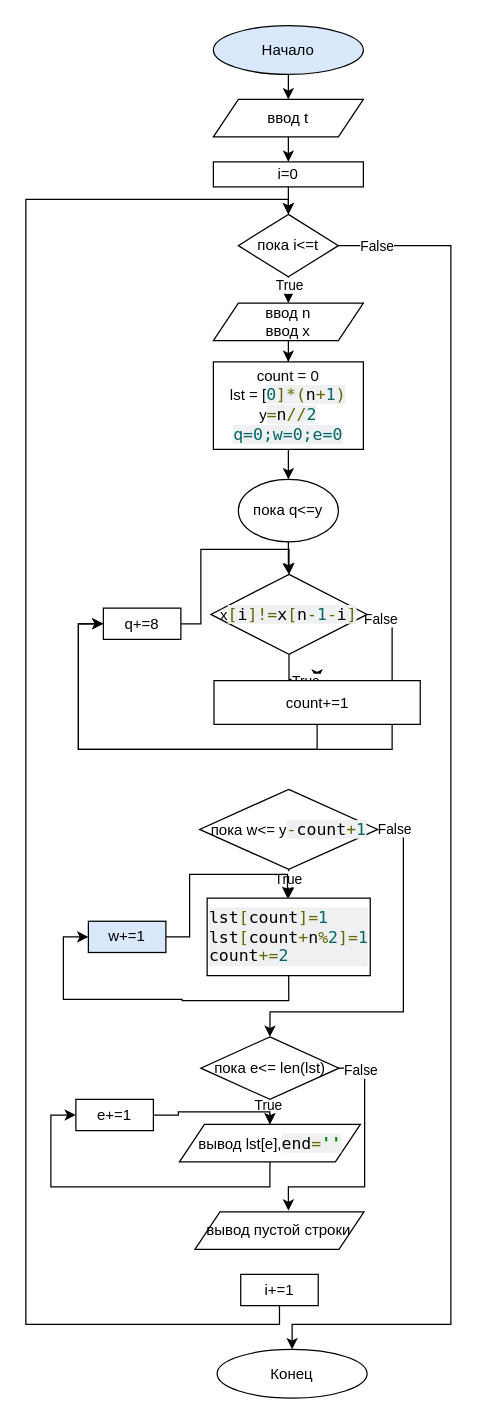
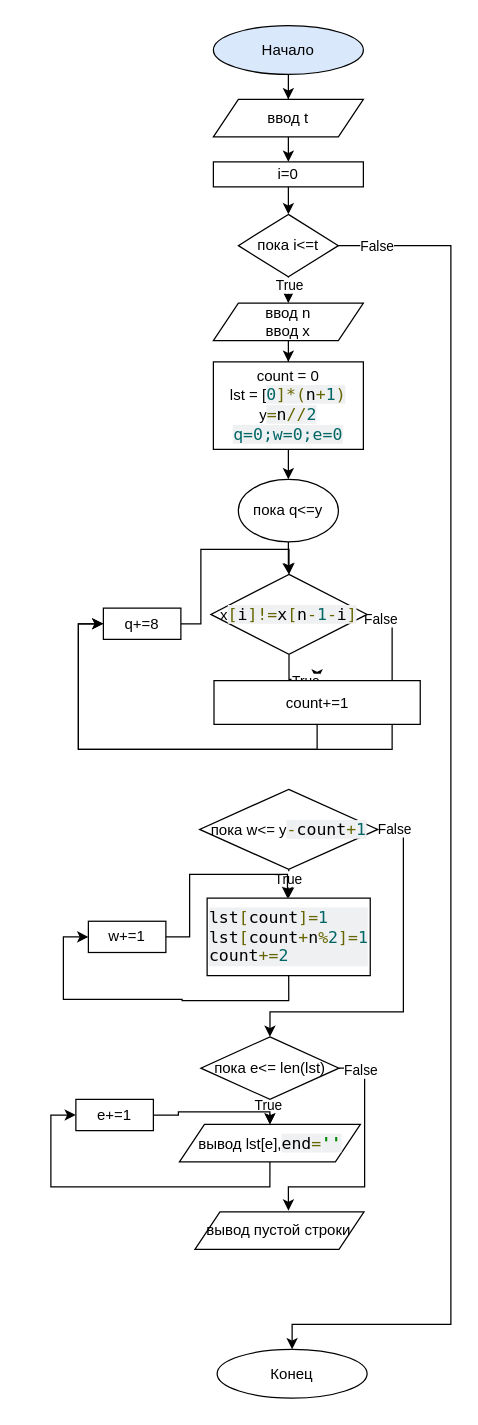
edge "i+=1" -> "пока i<=t": removed
node "w+=1": fillcolor #dae8fc -> #ffffff
node "i+=1": removed
